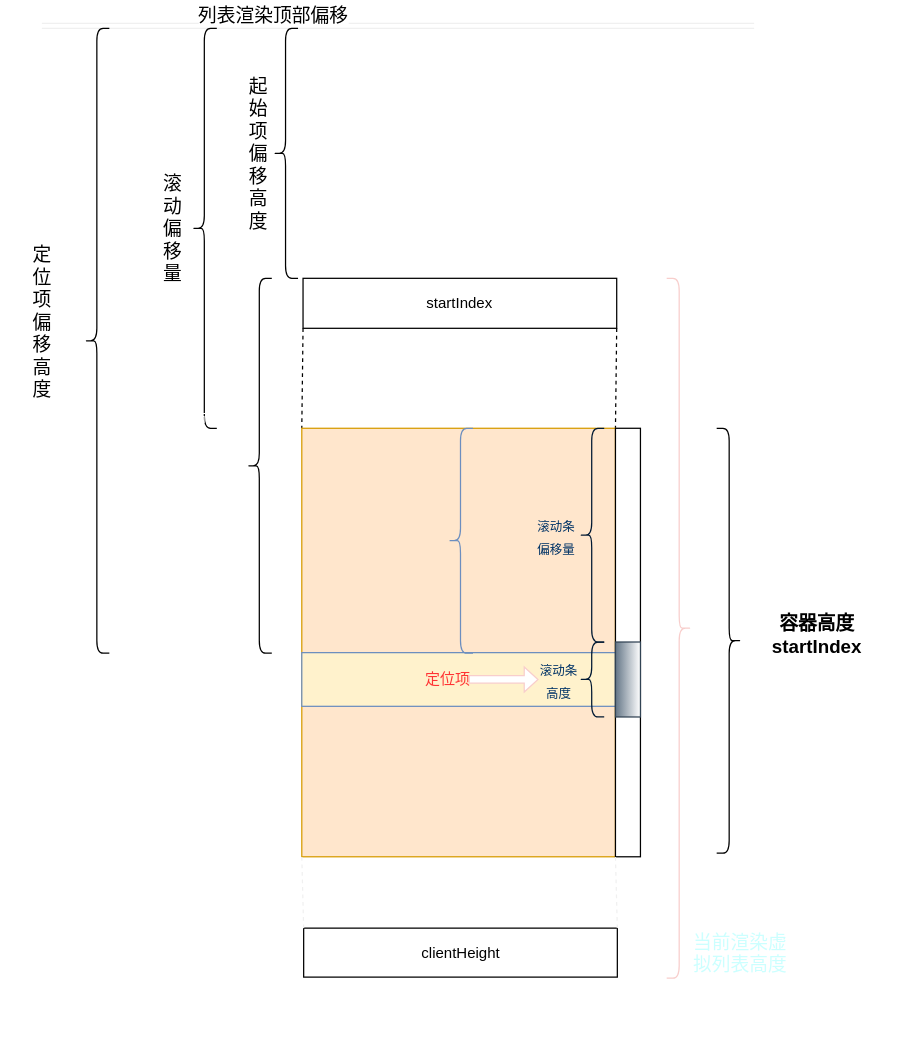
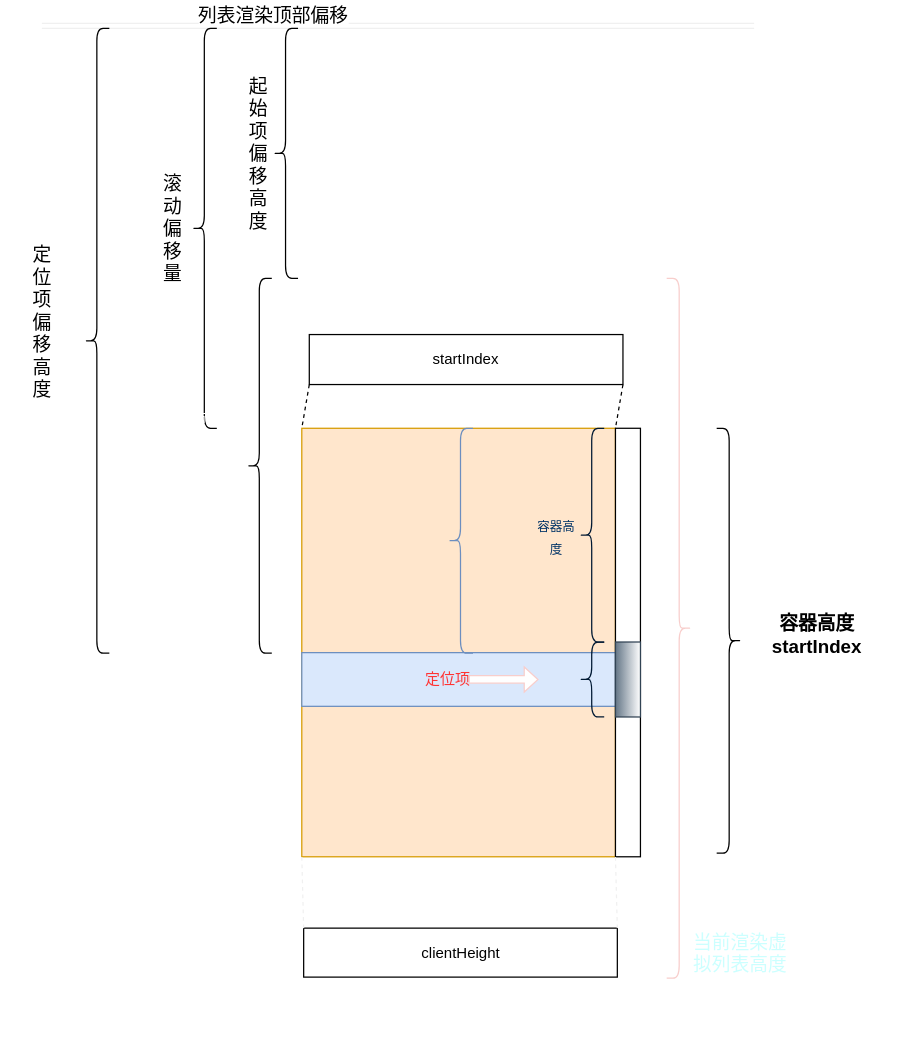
node "startIndex": moved (460, 303) -> (466, 359)
node "滚动条偏移量": label "滚动条偏移量" -> "容器高度"
node "定位项": fillcolor #fff2cc -> #dae8fc
node "滚动条高度": removed
